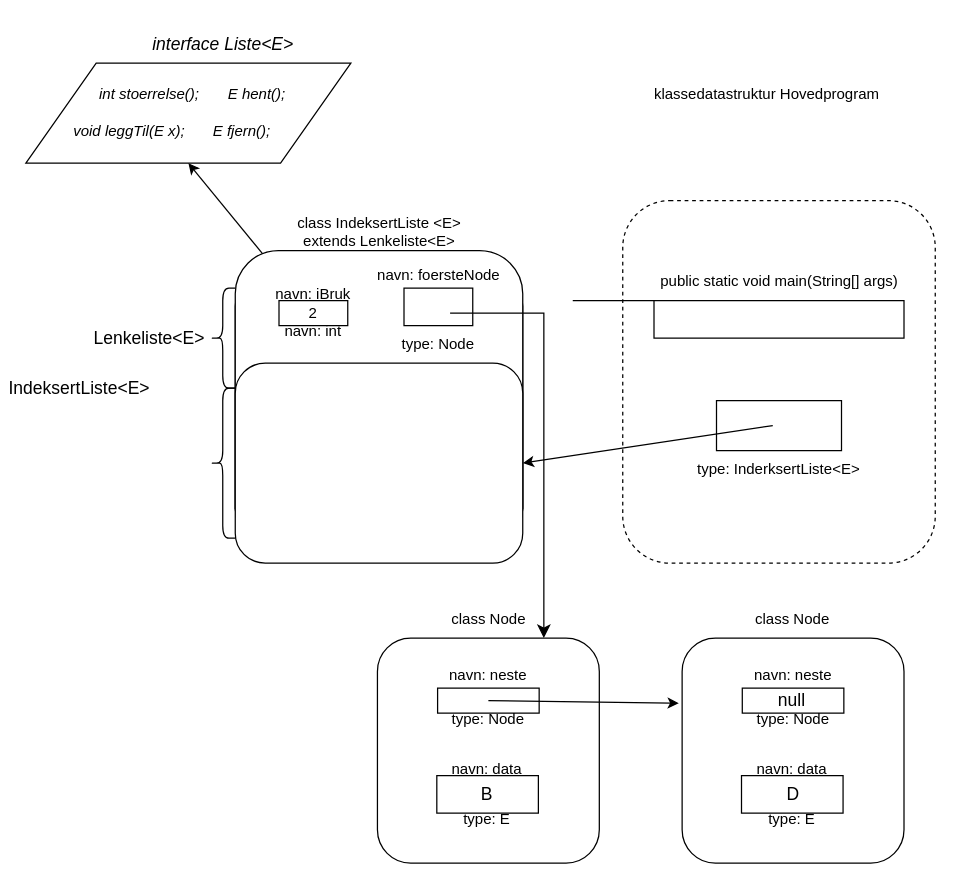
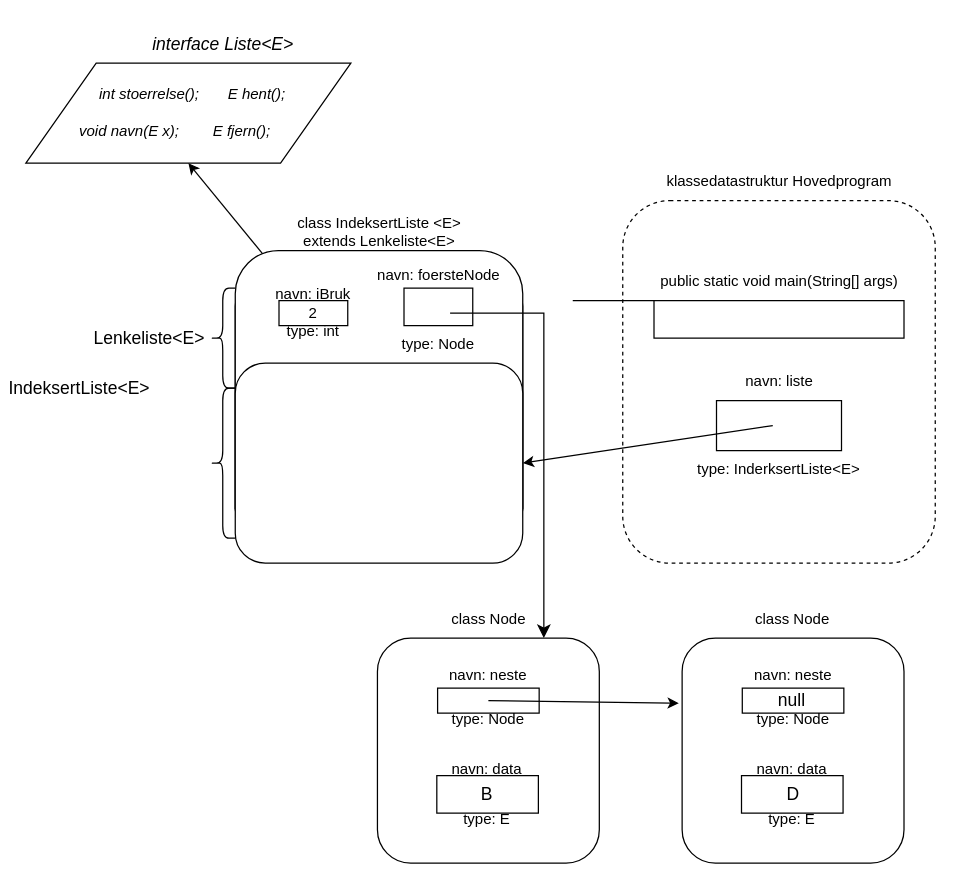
node "klassedatastruktur Hovedprogram": moved (766, 94) -> (779, 182)
node "void leggTil(E x);": label "void leggTil(E x);" -> "void navn(E x);"
node "navn: int": label "navn: int" -> "type: int"
node "navn: liste": added
